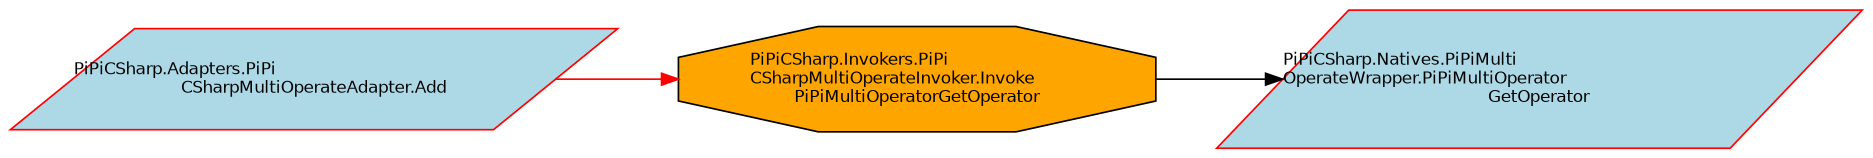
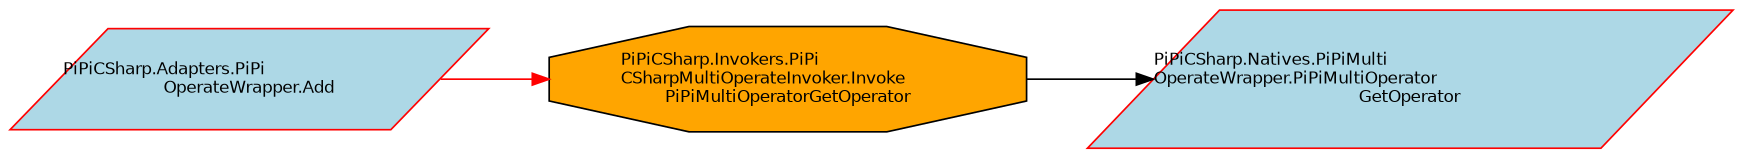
node "PiPiCSharp.Adapters.PiPi CSharpMultiOperateAdapter.Add": label "PiPiCSharp.Adapters.PiPi CSharpMultiOperateAdapter.Add" -> "PiPiCSharp.Adapters.PiPi OperateWrapper.Add"
